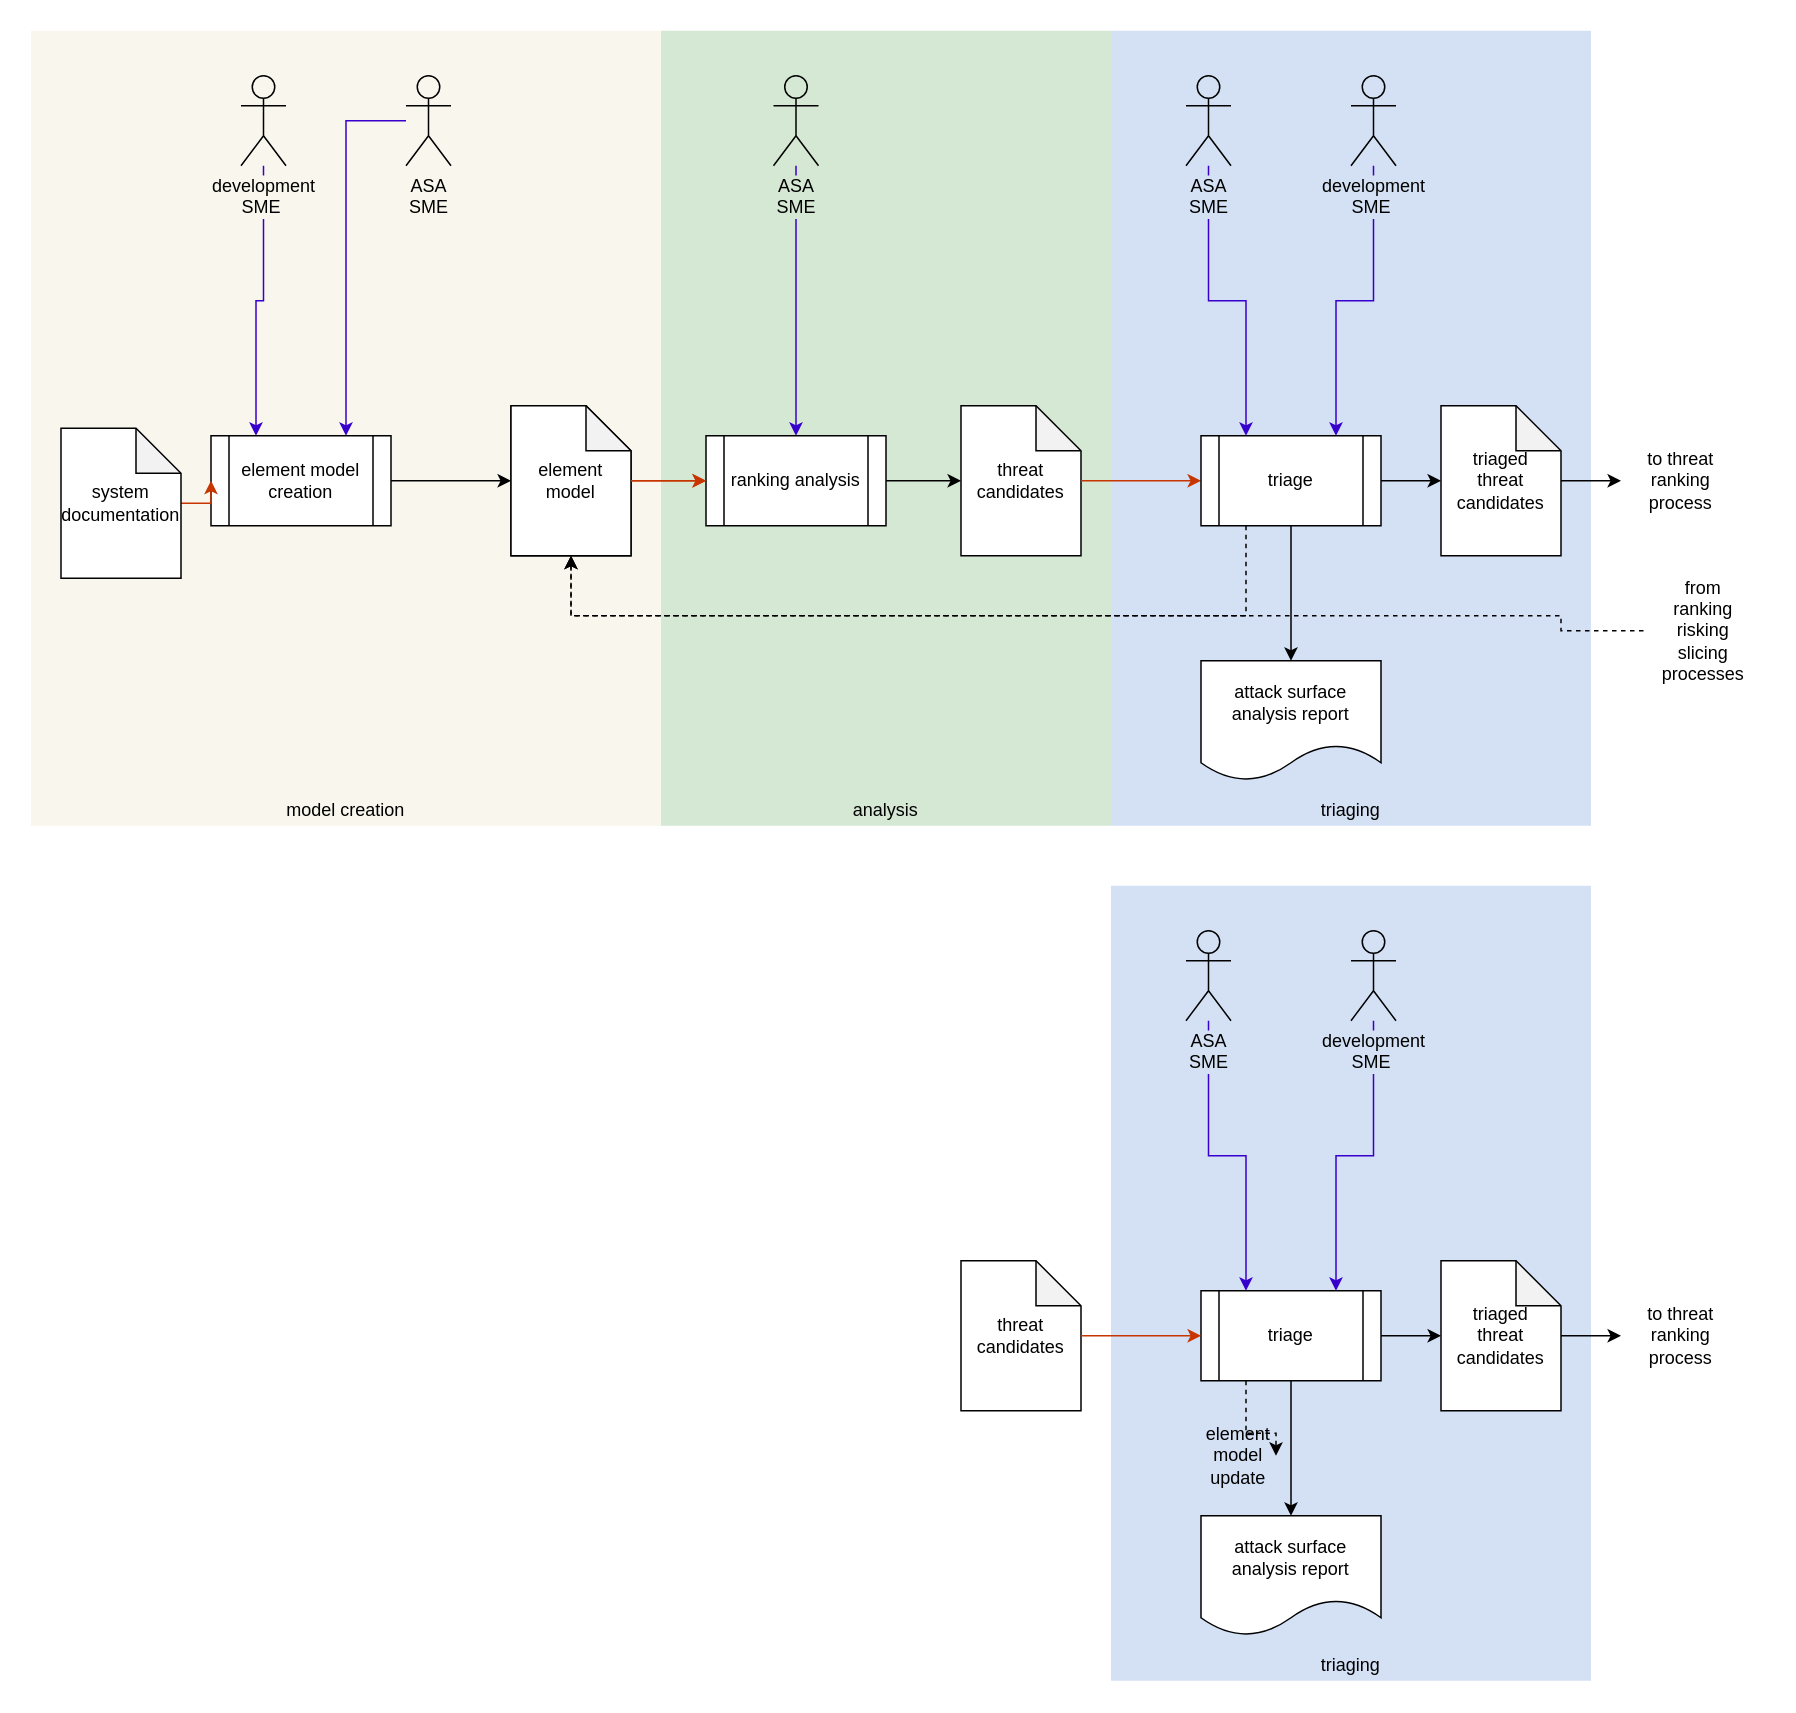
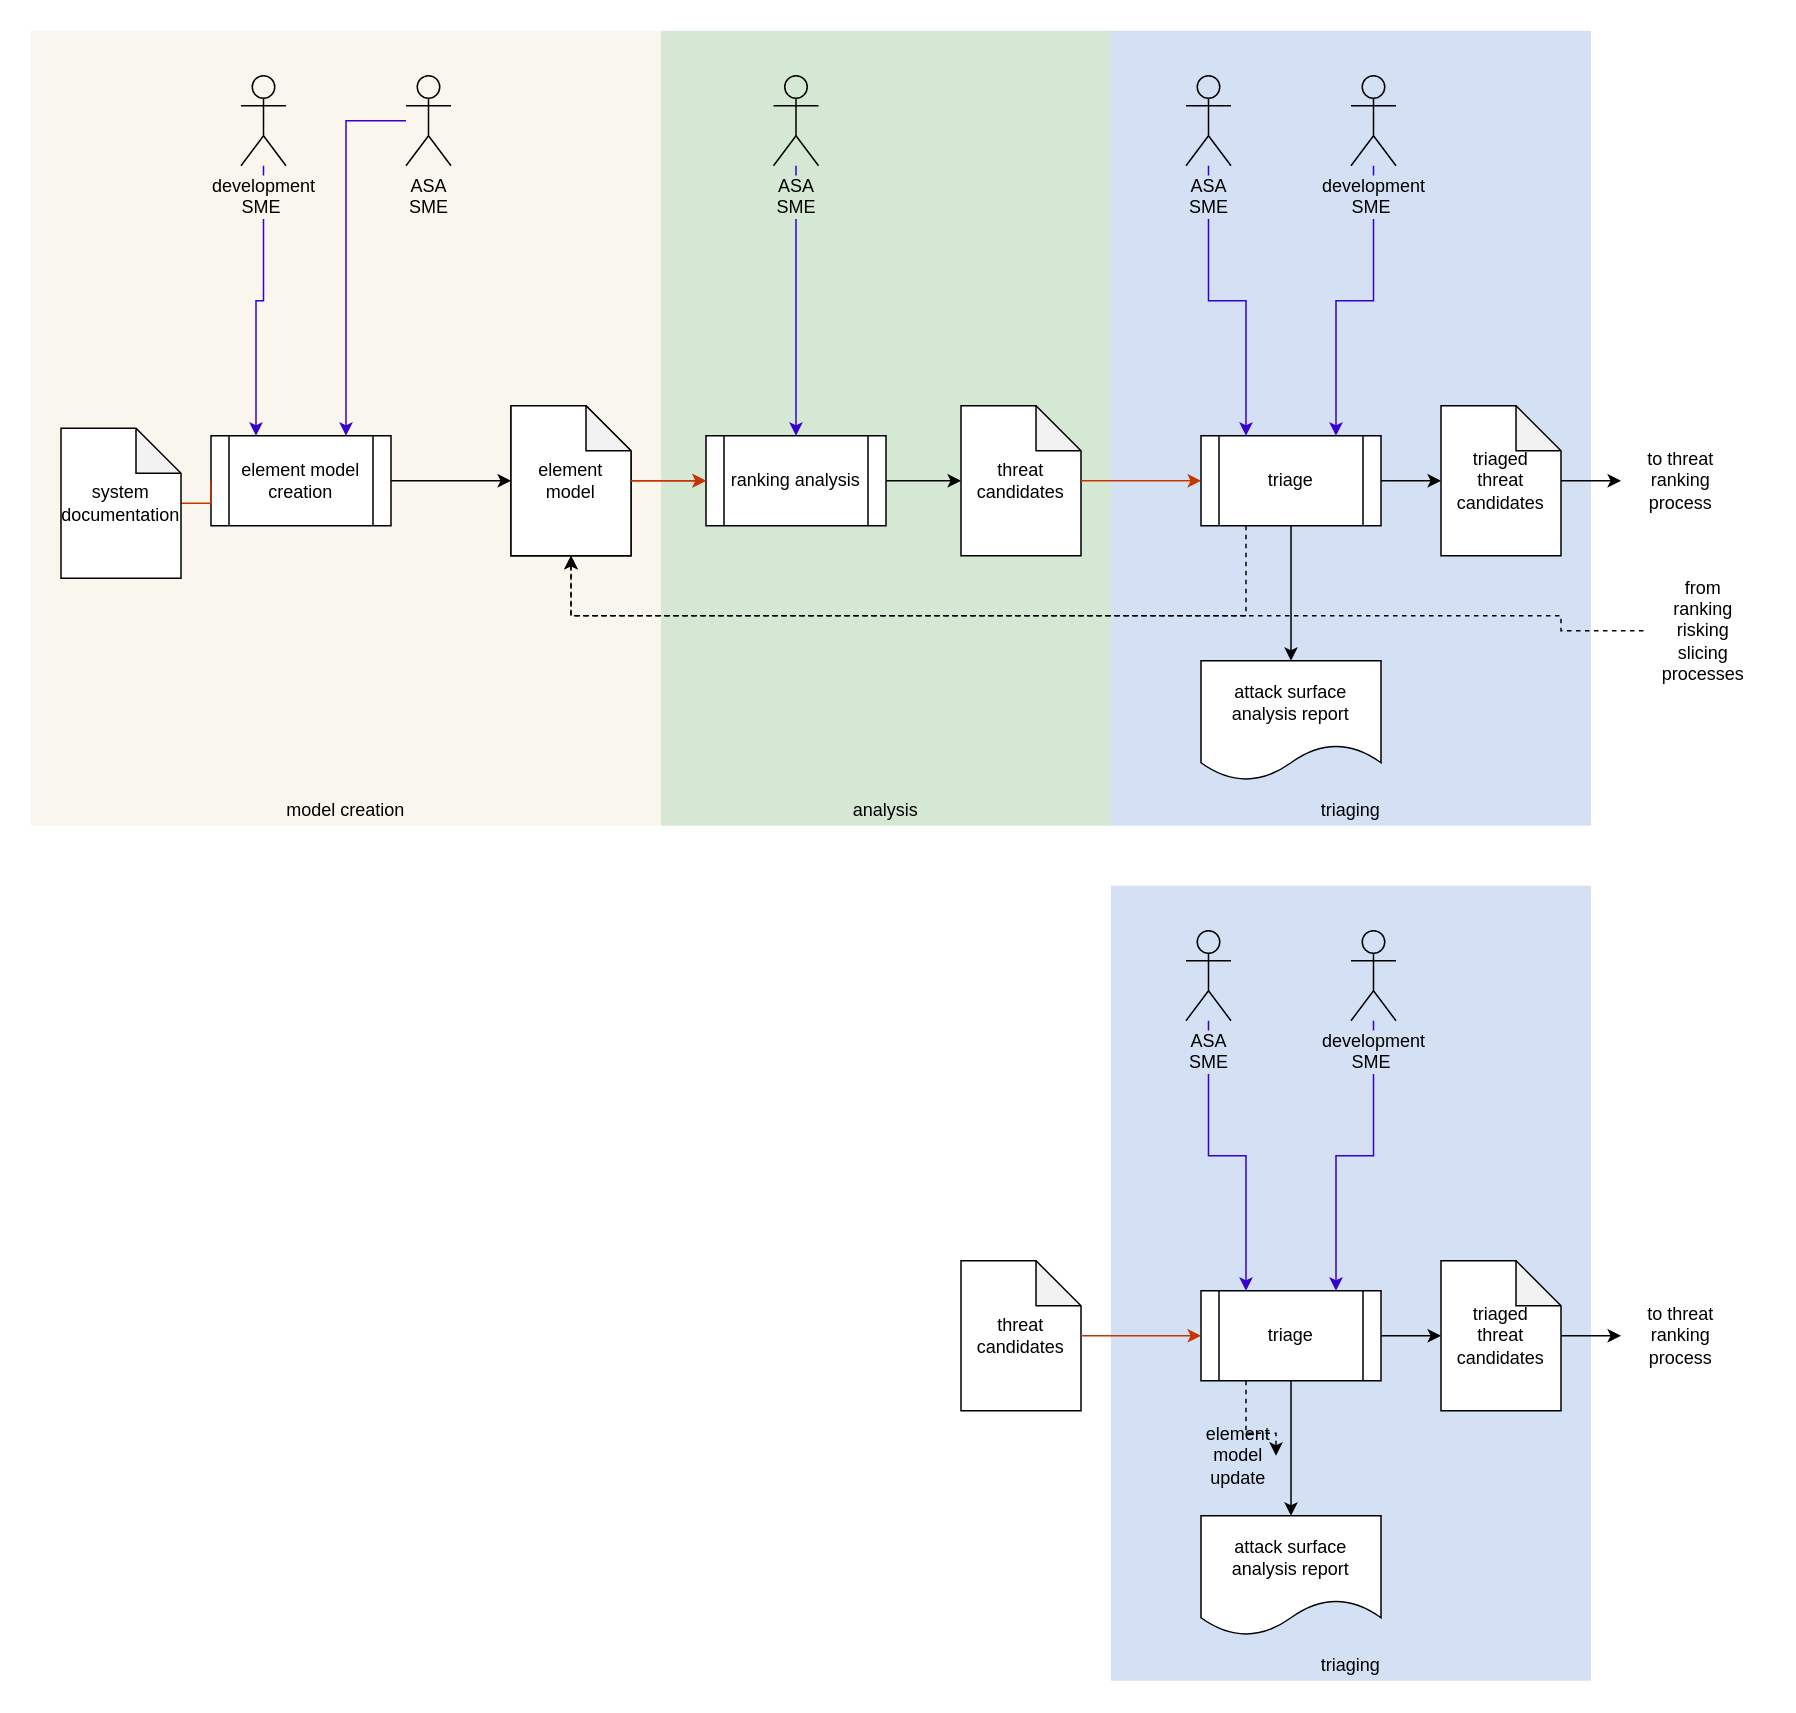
edge "system documentation" -> "element model creation": arrowhead classic -> none
